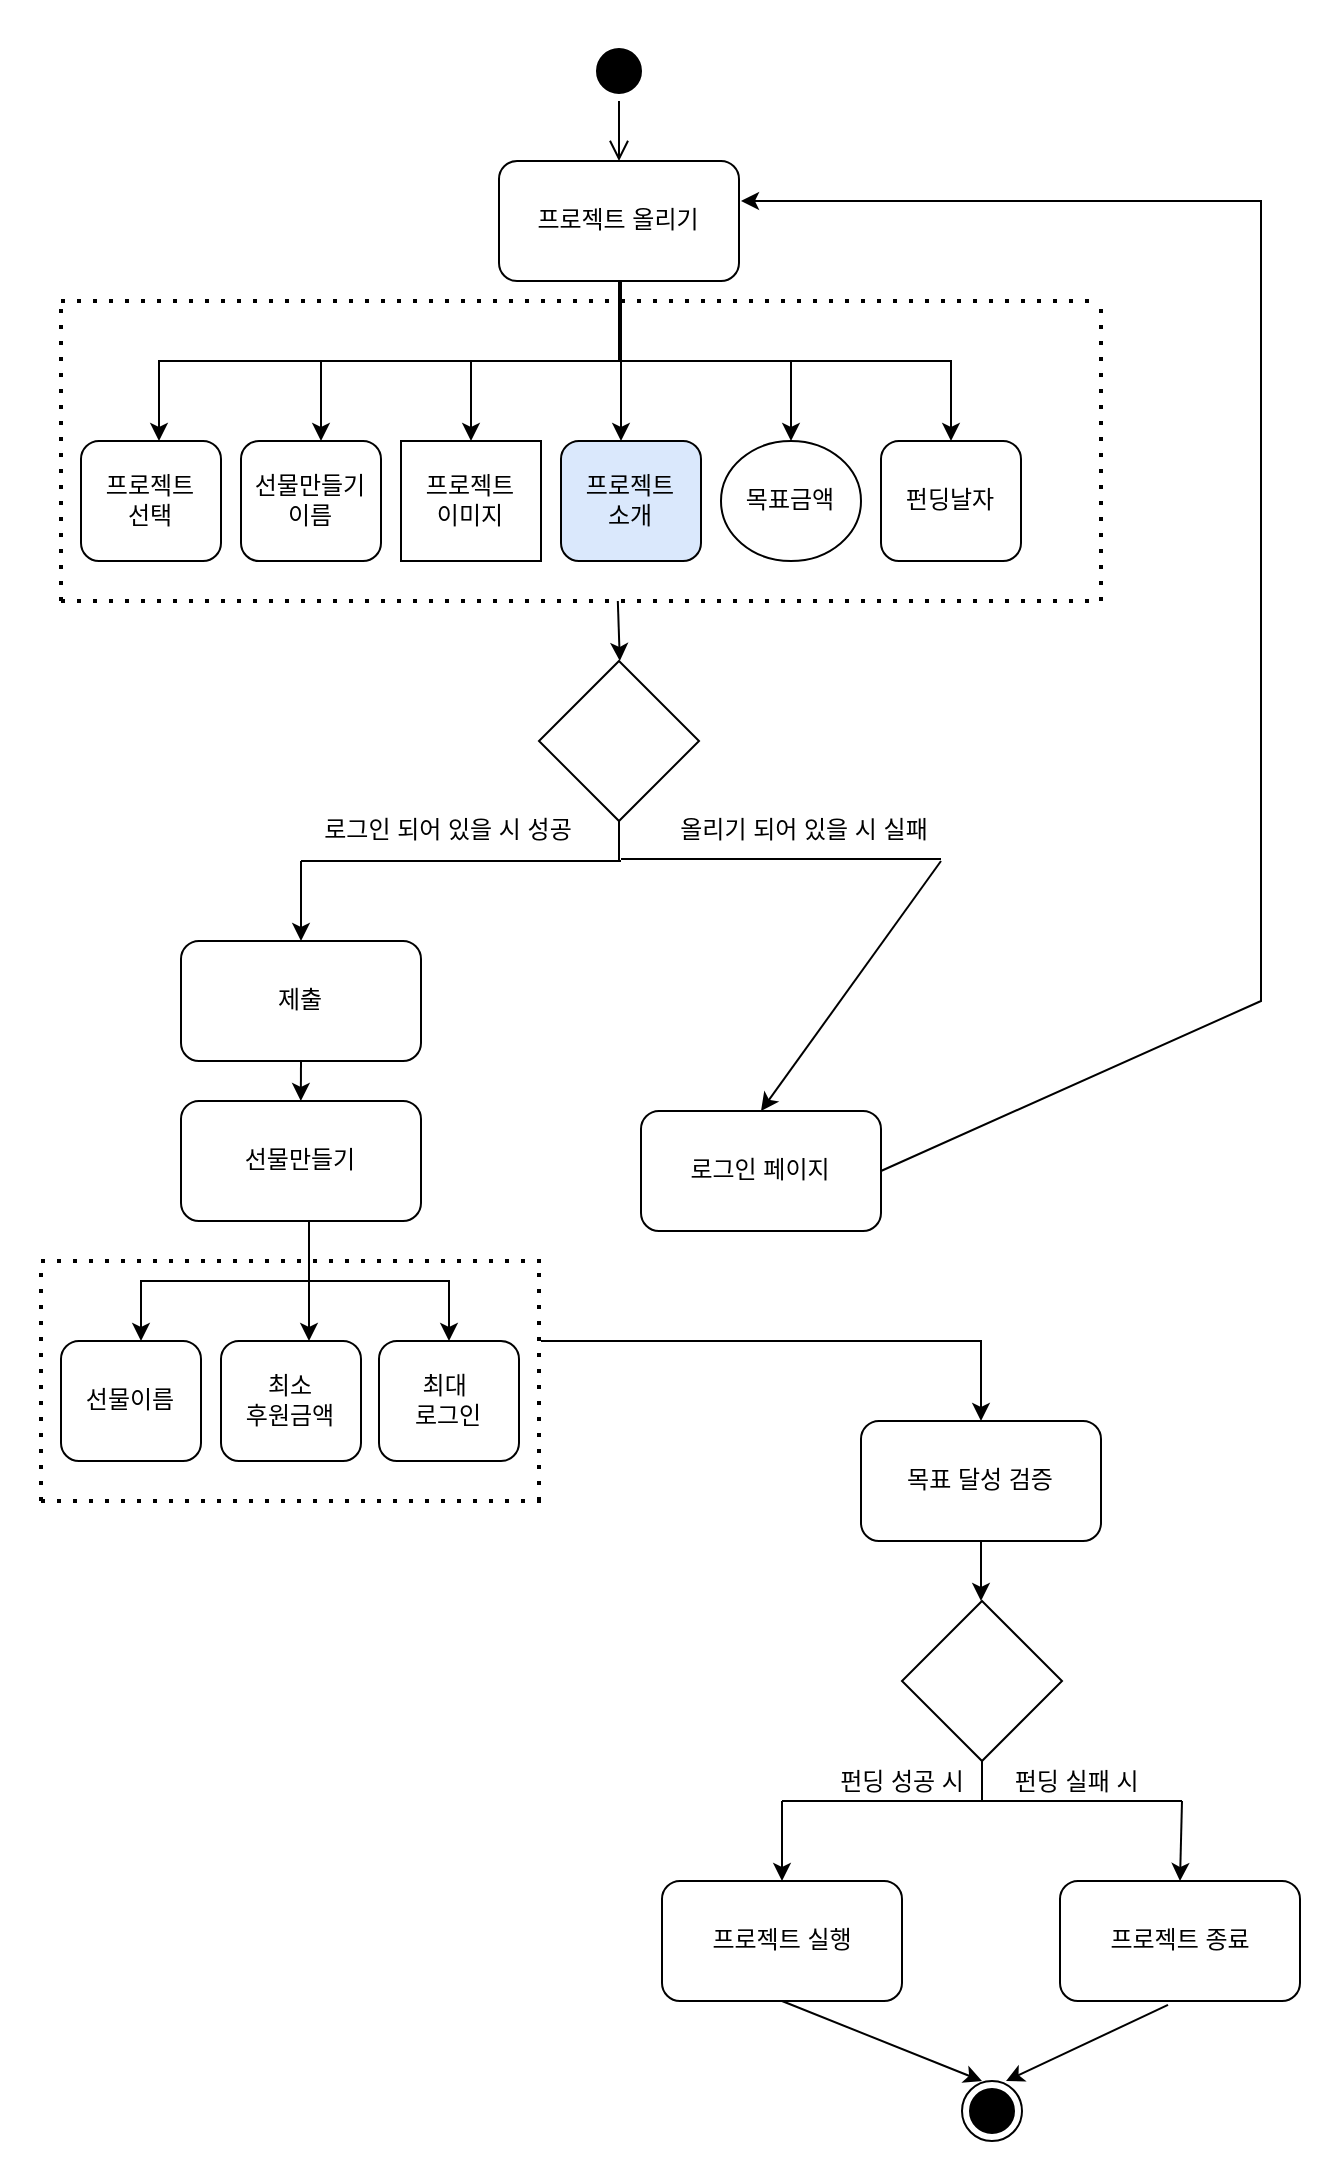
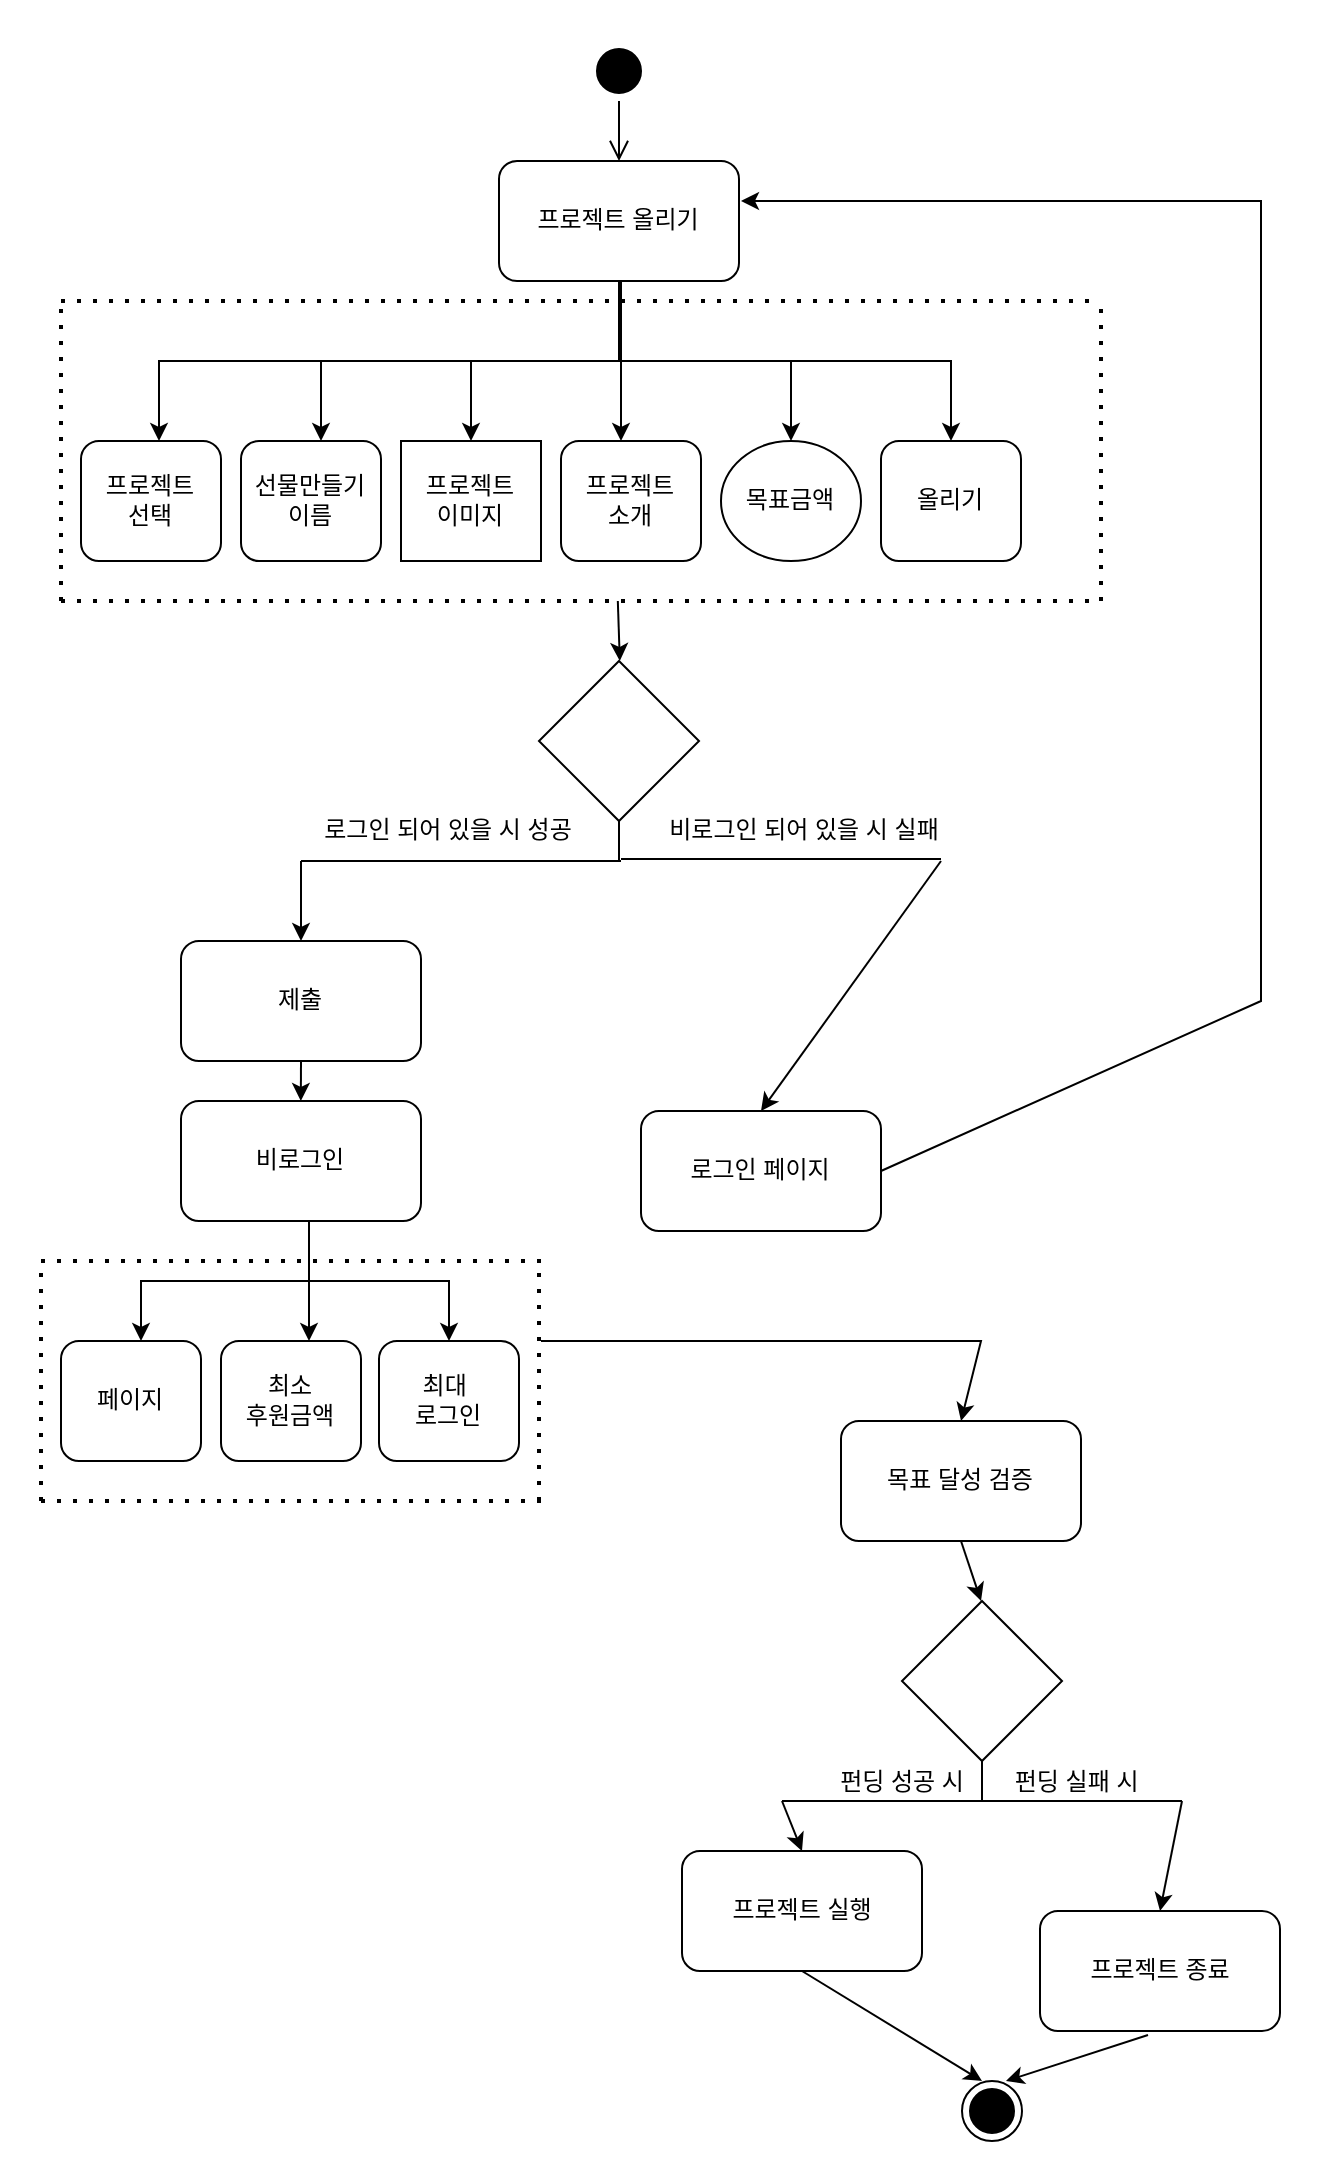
node "프로젝트 소개": fillcolor #dae8fc -> #ffffff
node "펀딩날자": label "펀딩날자" -> "올리기"
node "올리기 되어 있을 시 실패": label "올리기 되어 있을 시 실패" -> "비로그인 되어 있을 시 실패"
node "선물만들기": label "선물만들기" -> "비로그인"
node "선물이름": label "선물이름" -> "페이지"
node "목표 달성 검증": moved (981, 1481) -> (961, 1481)
node "프로젝트 실행": moved (782, 1941) -> (802, 1911)
node "프로젝트 종료": moved (1180, 1941) -> (1160, 1971)
